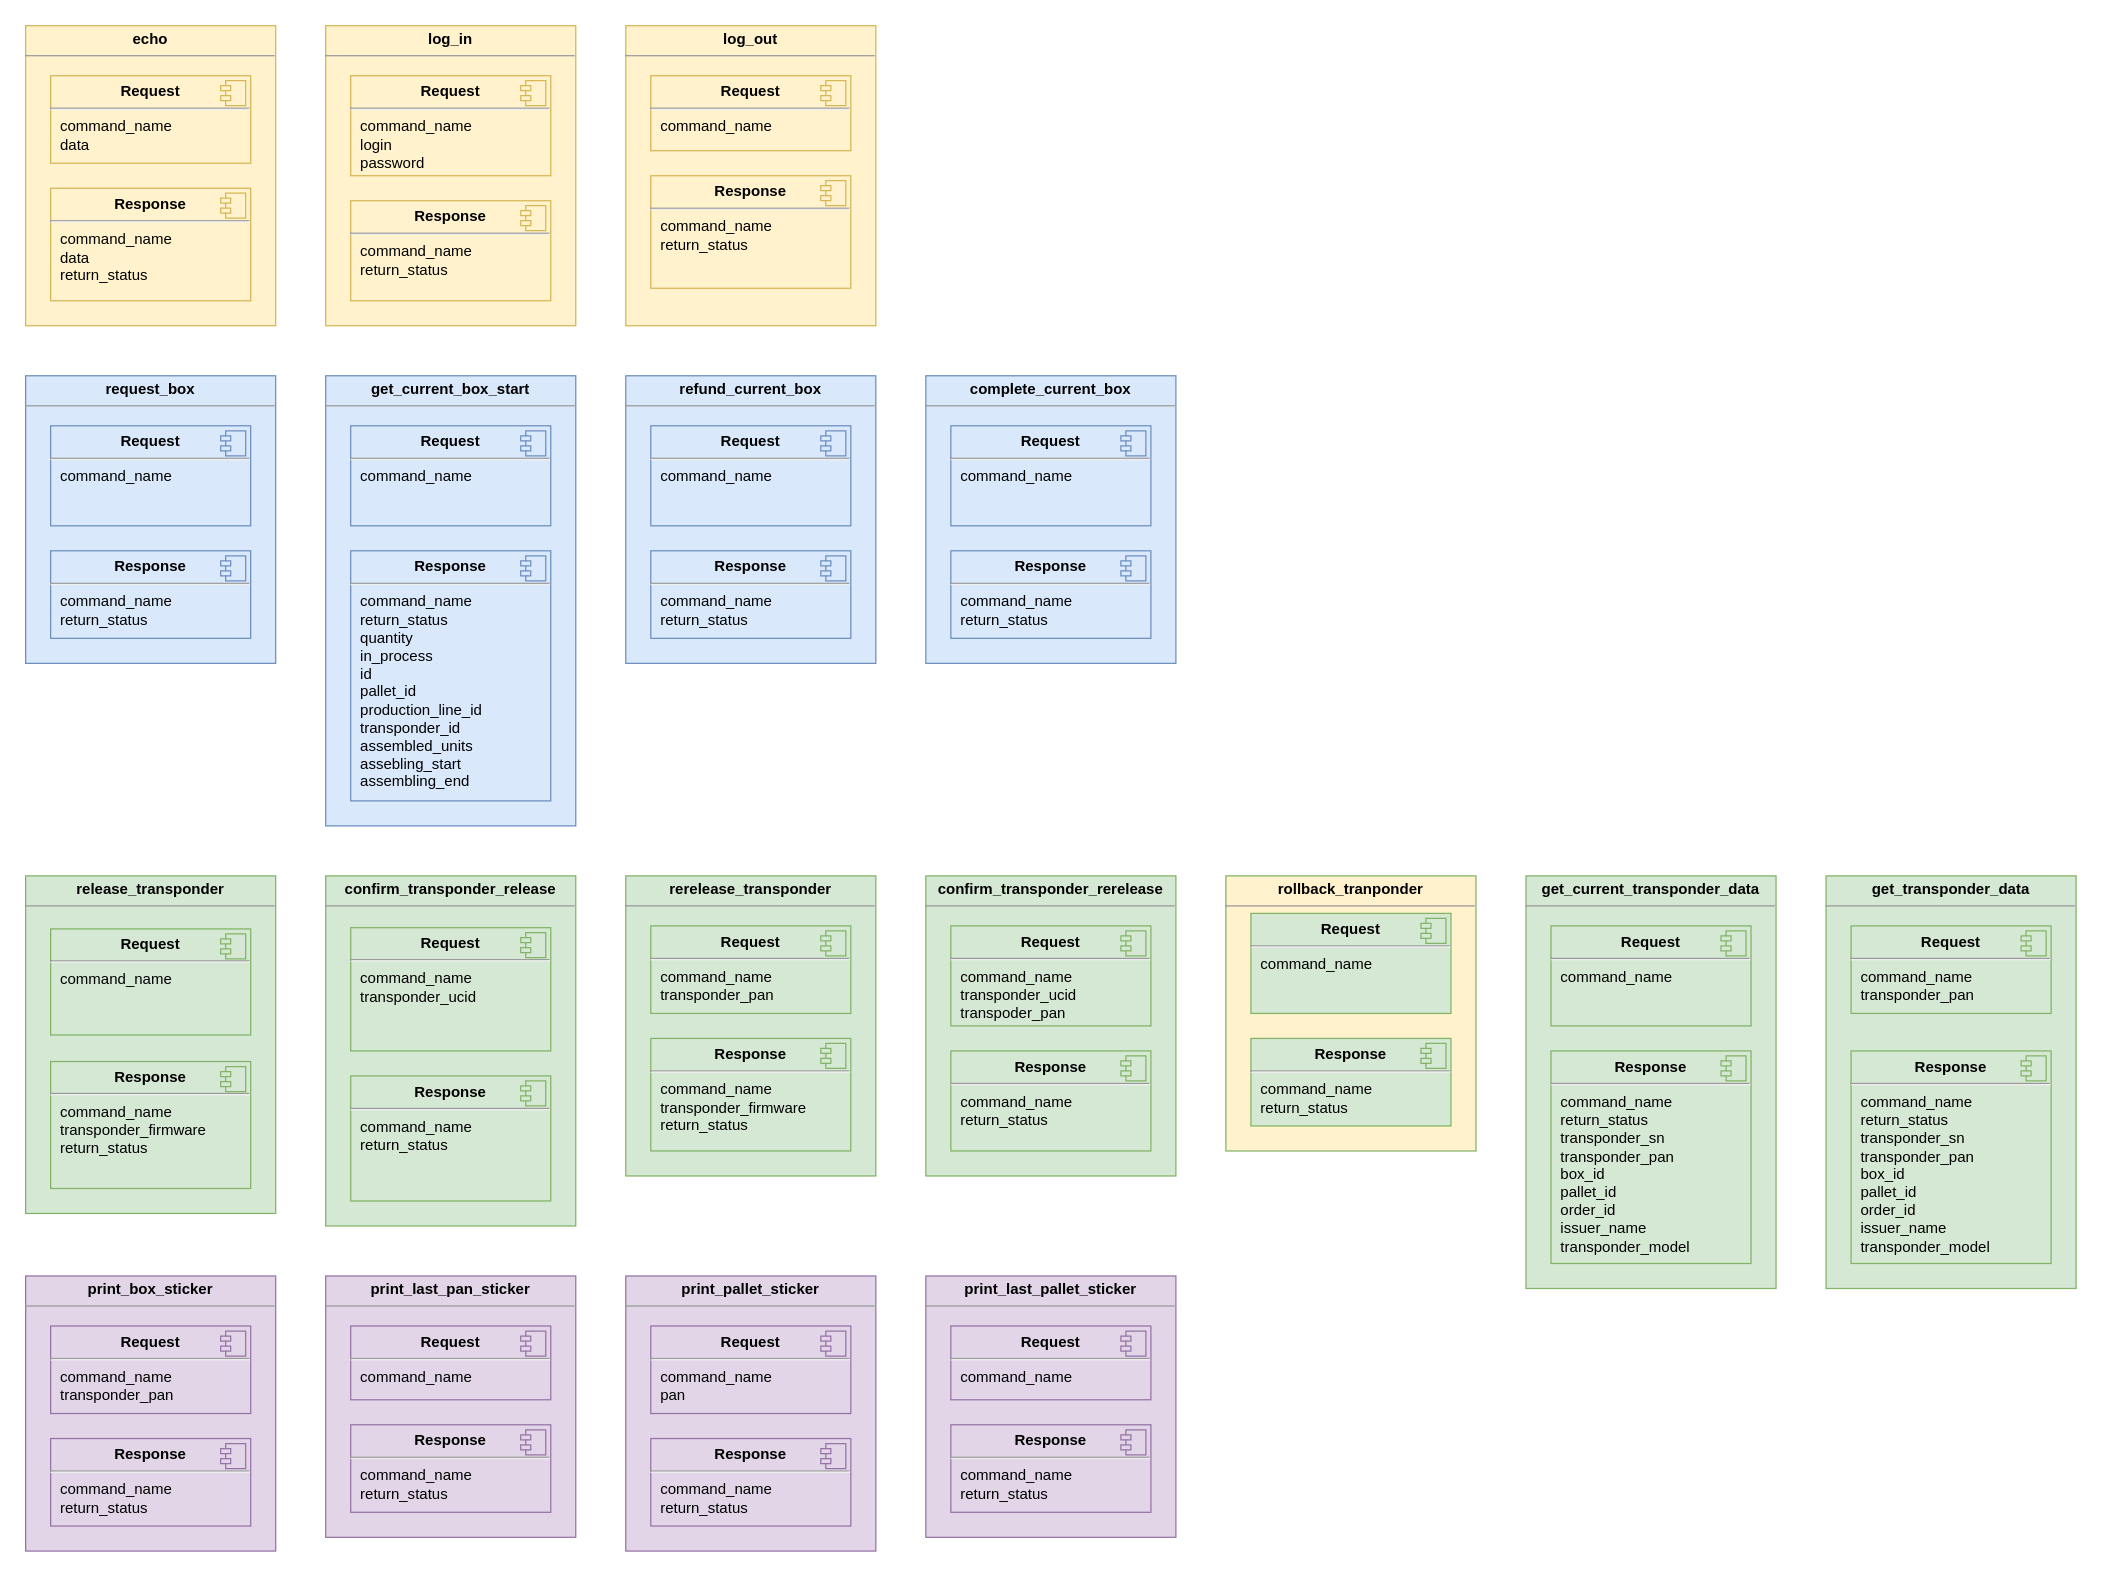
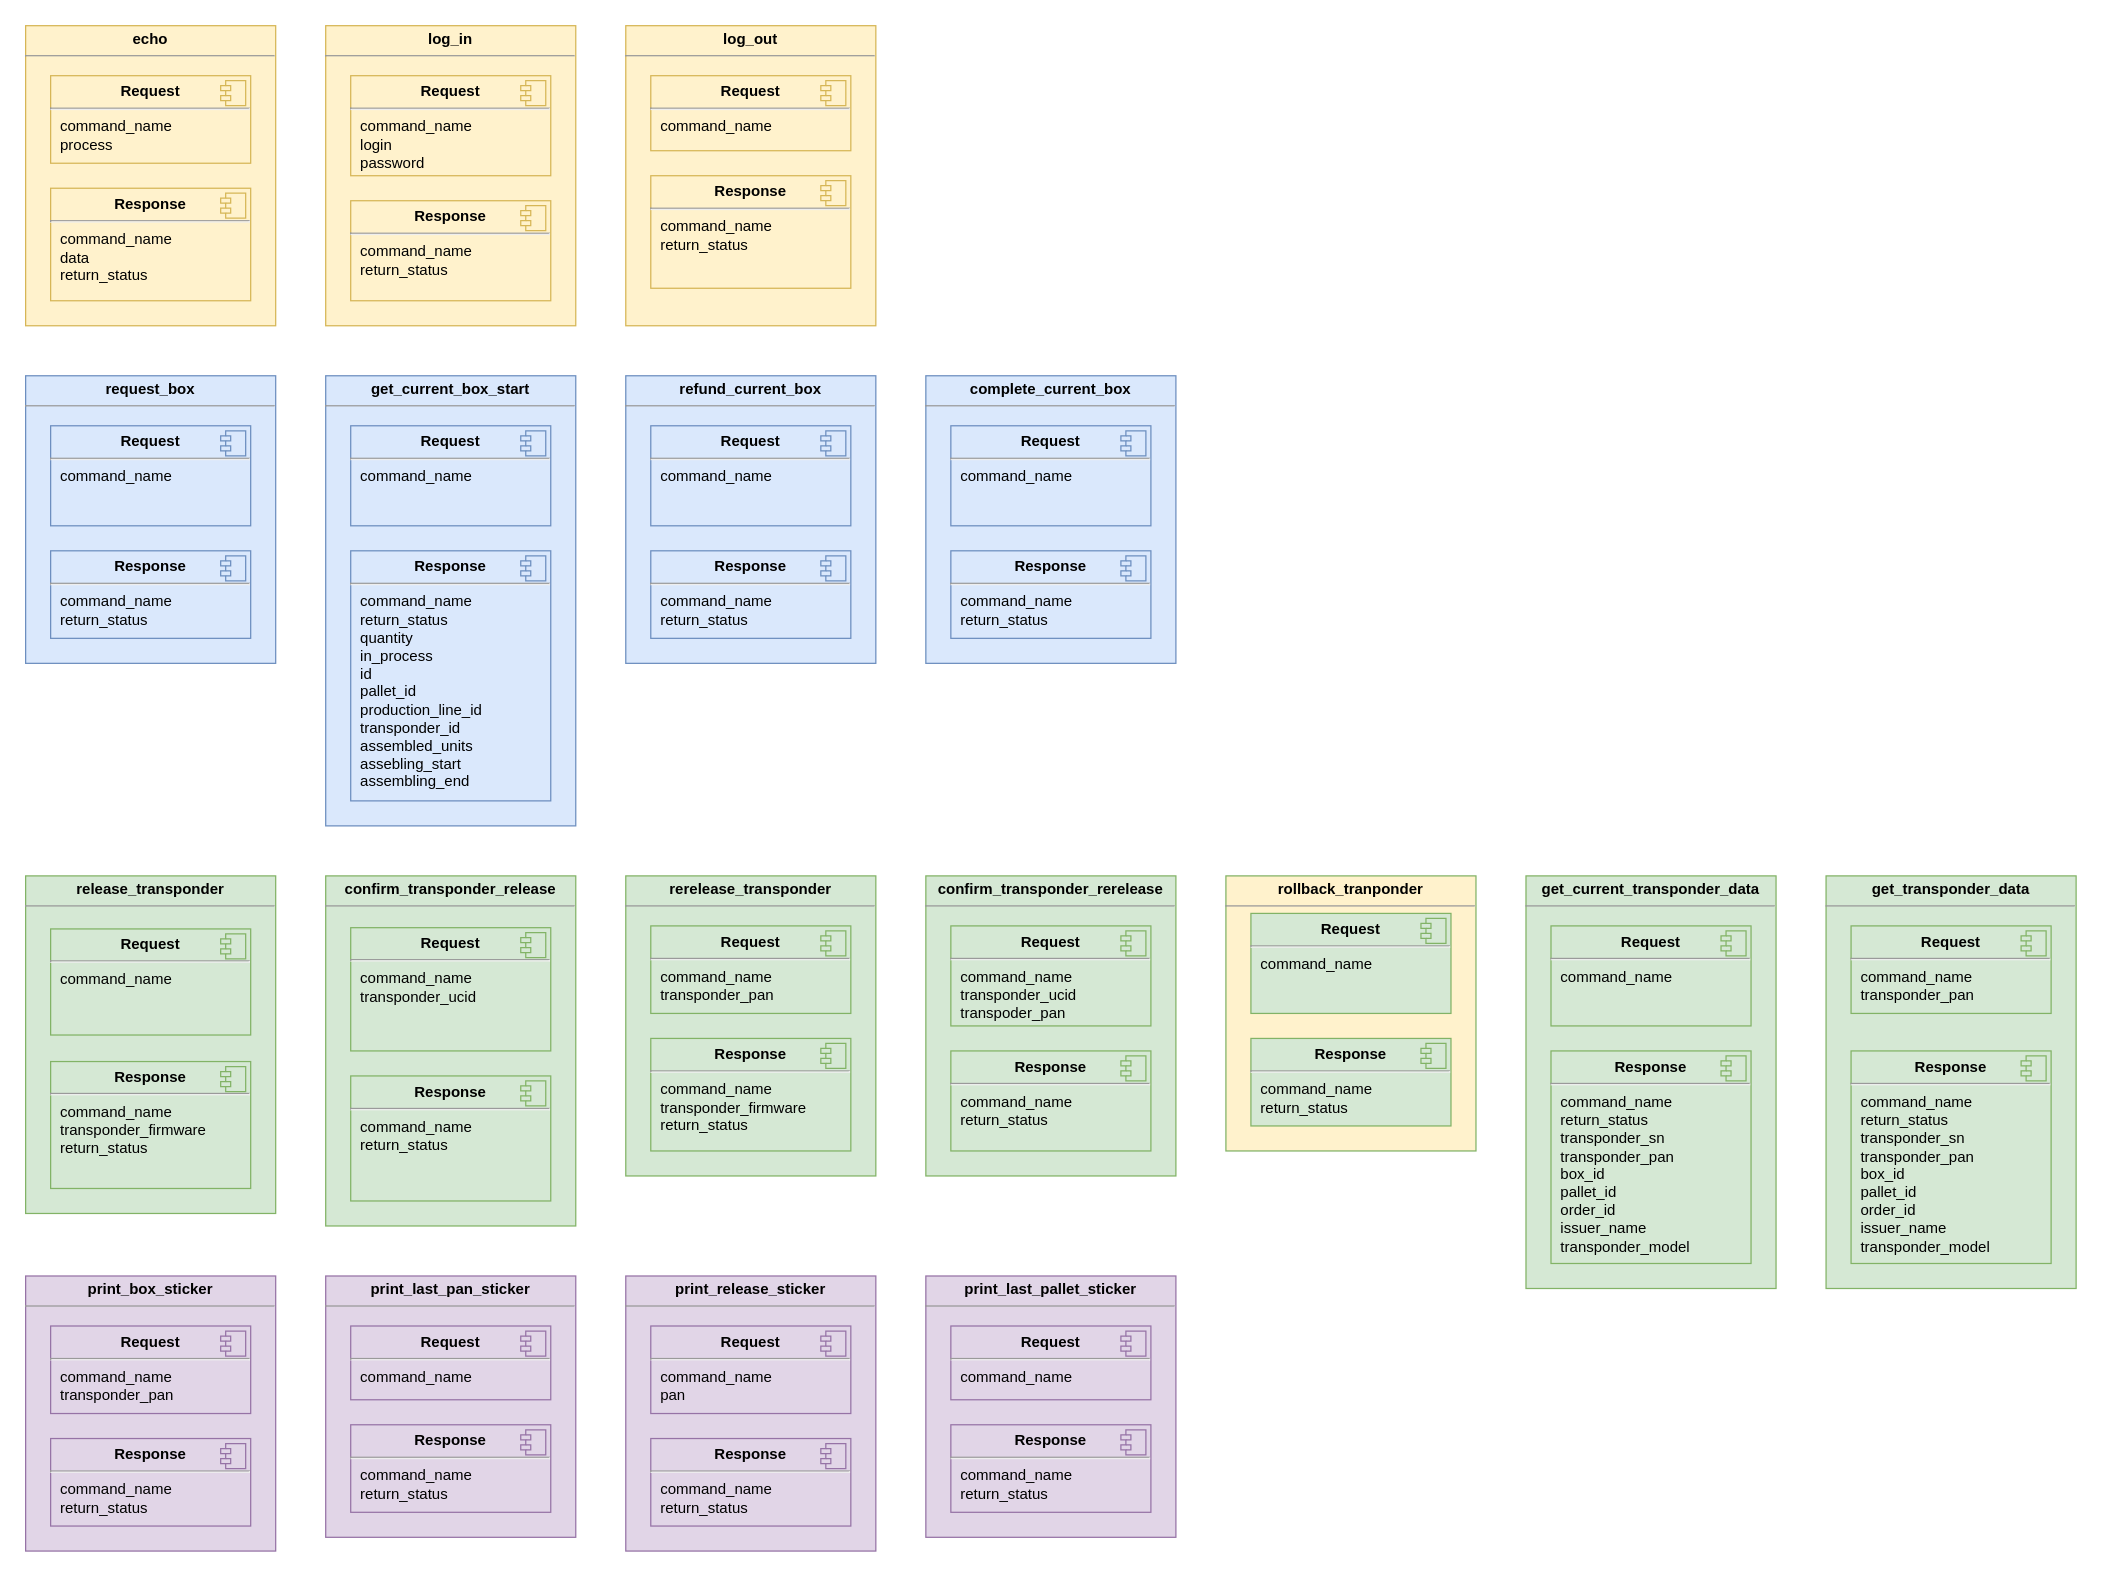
node "Request command_name data": label "Request command_name data" -> "Request command_name process"
node "print_pallet_sticker": label "print_pallet_sticker" -> "print_release_sticker"
